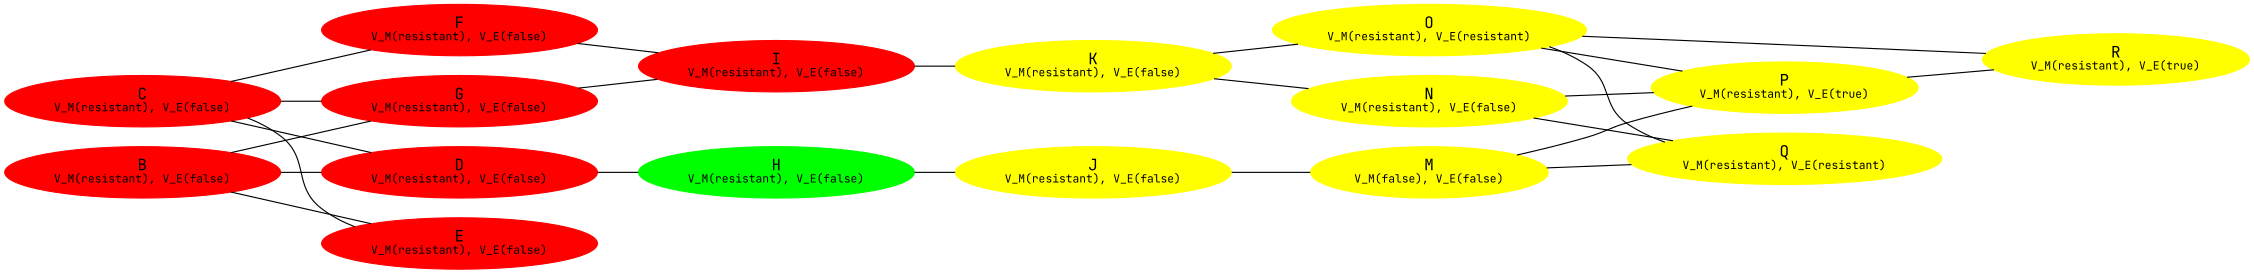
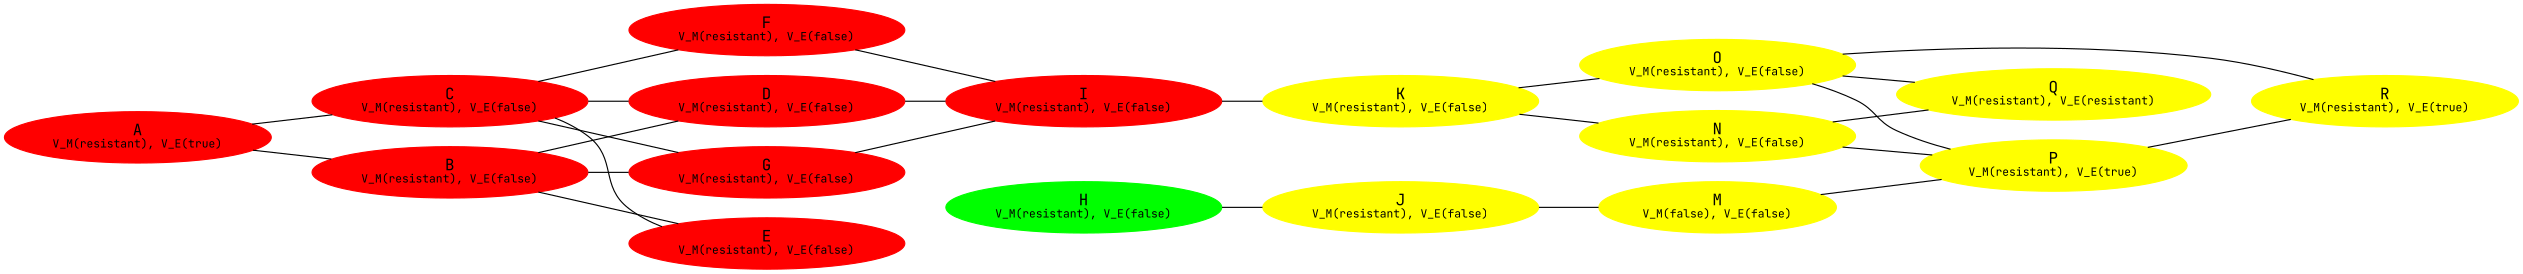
node "O": text "V_M(resistant), V_E(resistant)" -> "V_M(resistant), V_E(false)"
node "A": added
edge "Q" -- "M": removed
edge "D" -- "H": now "D" -- "I"
